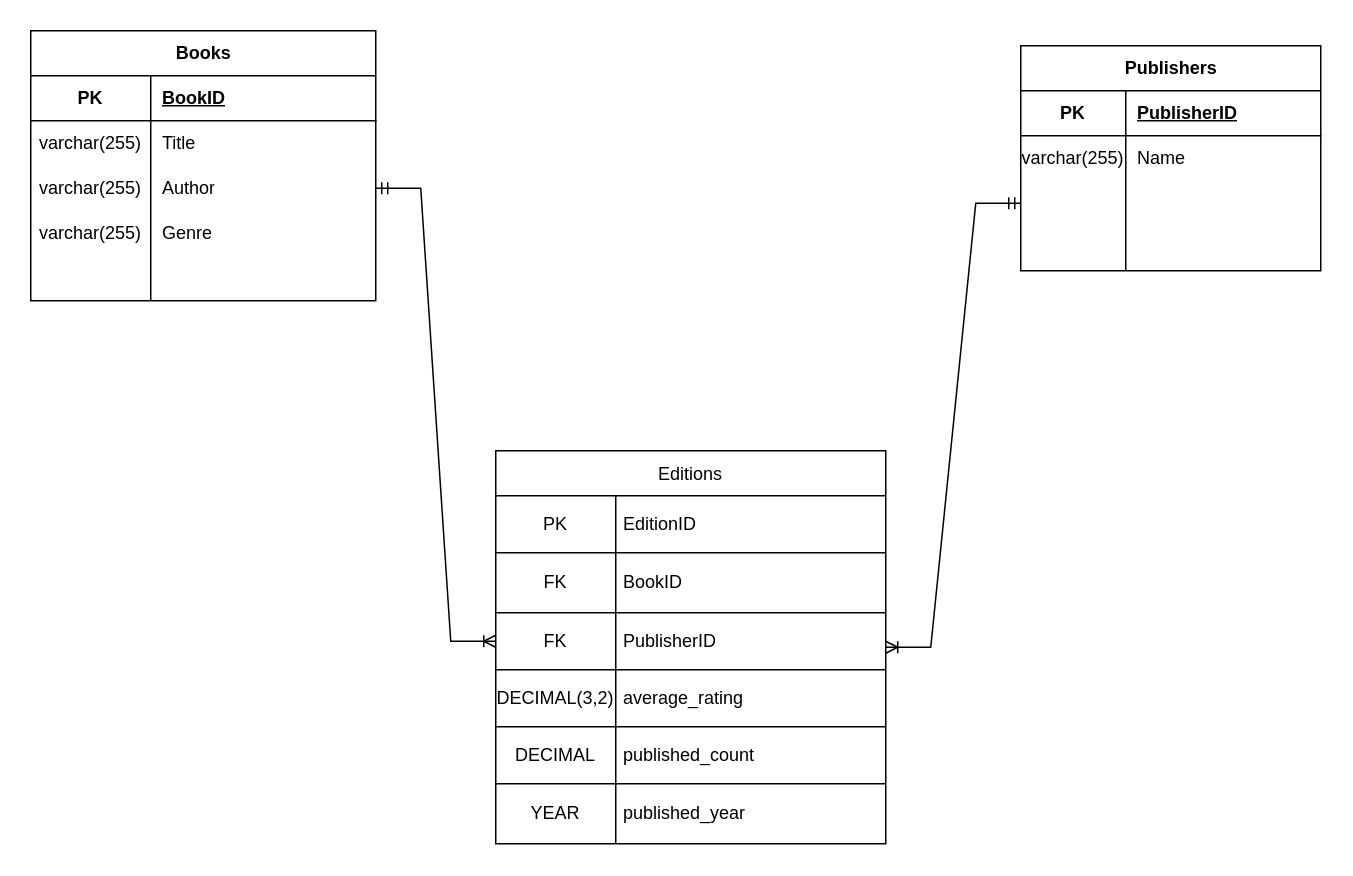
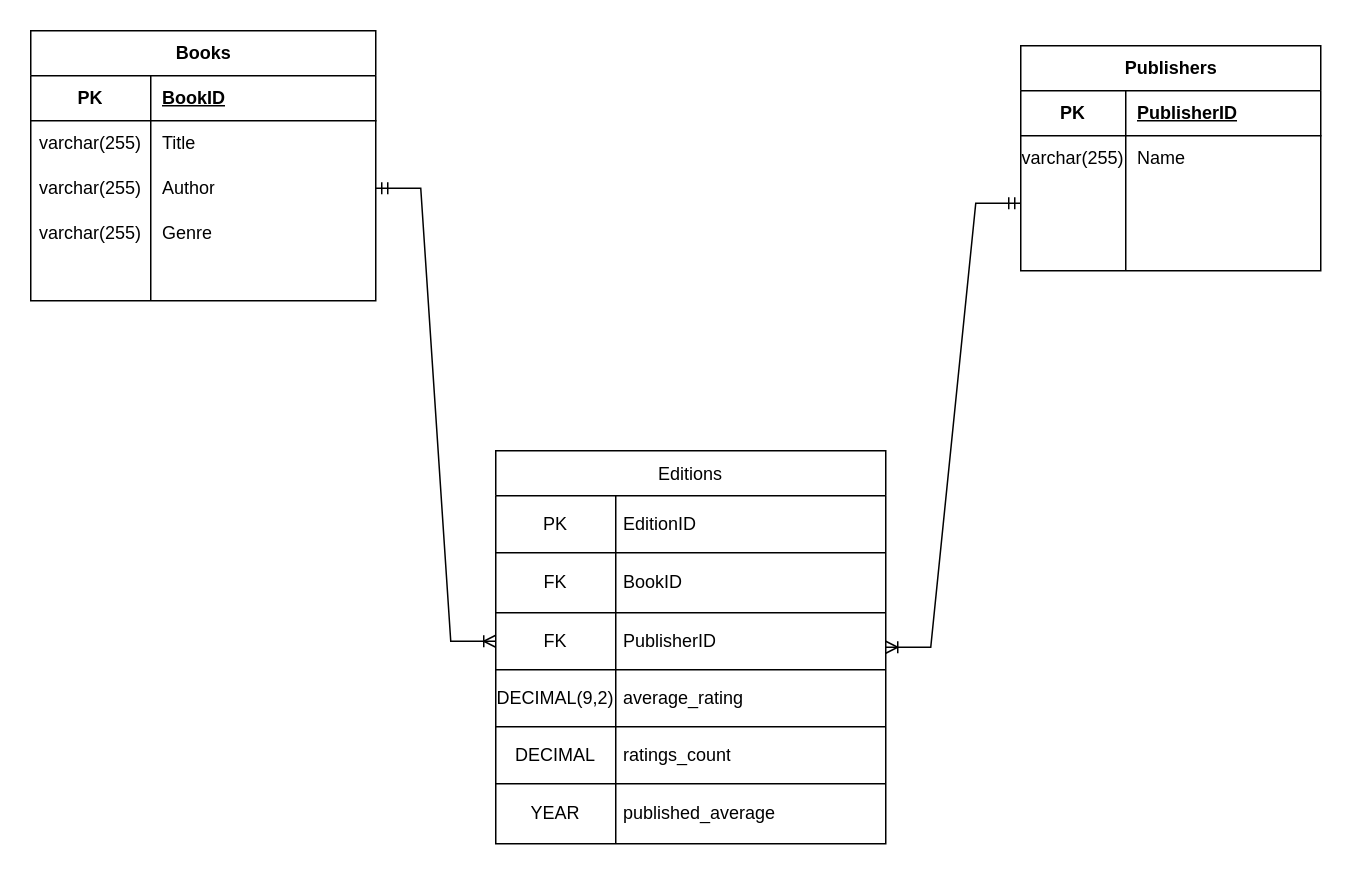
node "DECIMAL(3,2)": label "DECIMAL(3,2)" -> "DECIMAL(9,2)"
node "published_count": label "published_count" -> "ratings_count"
node "published_year": label "published_year" -> "published_average"
